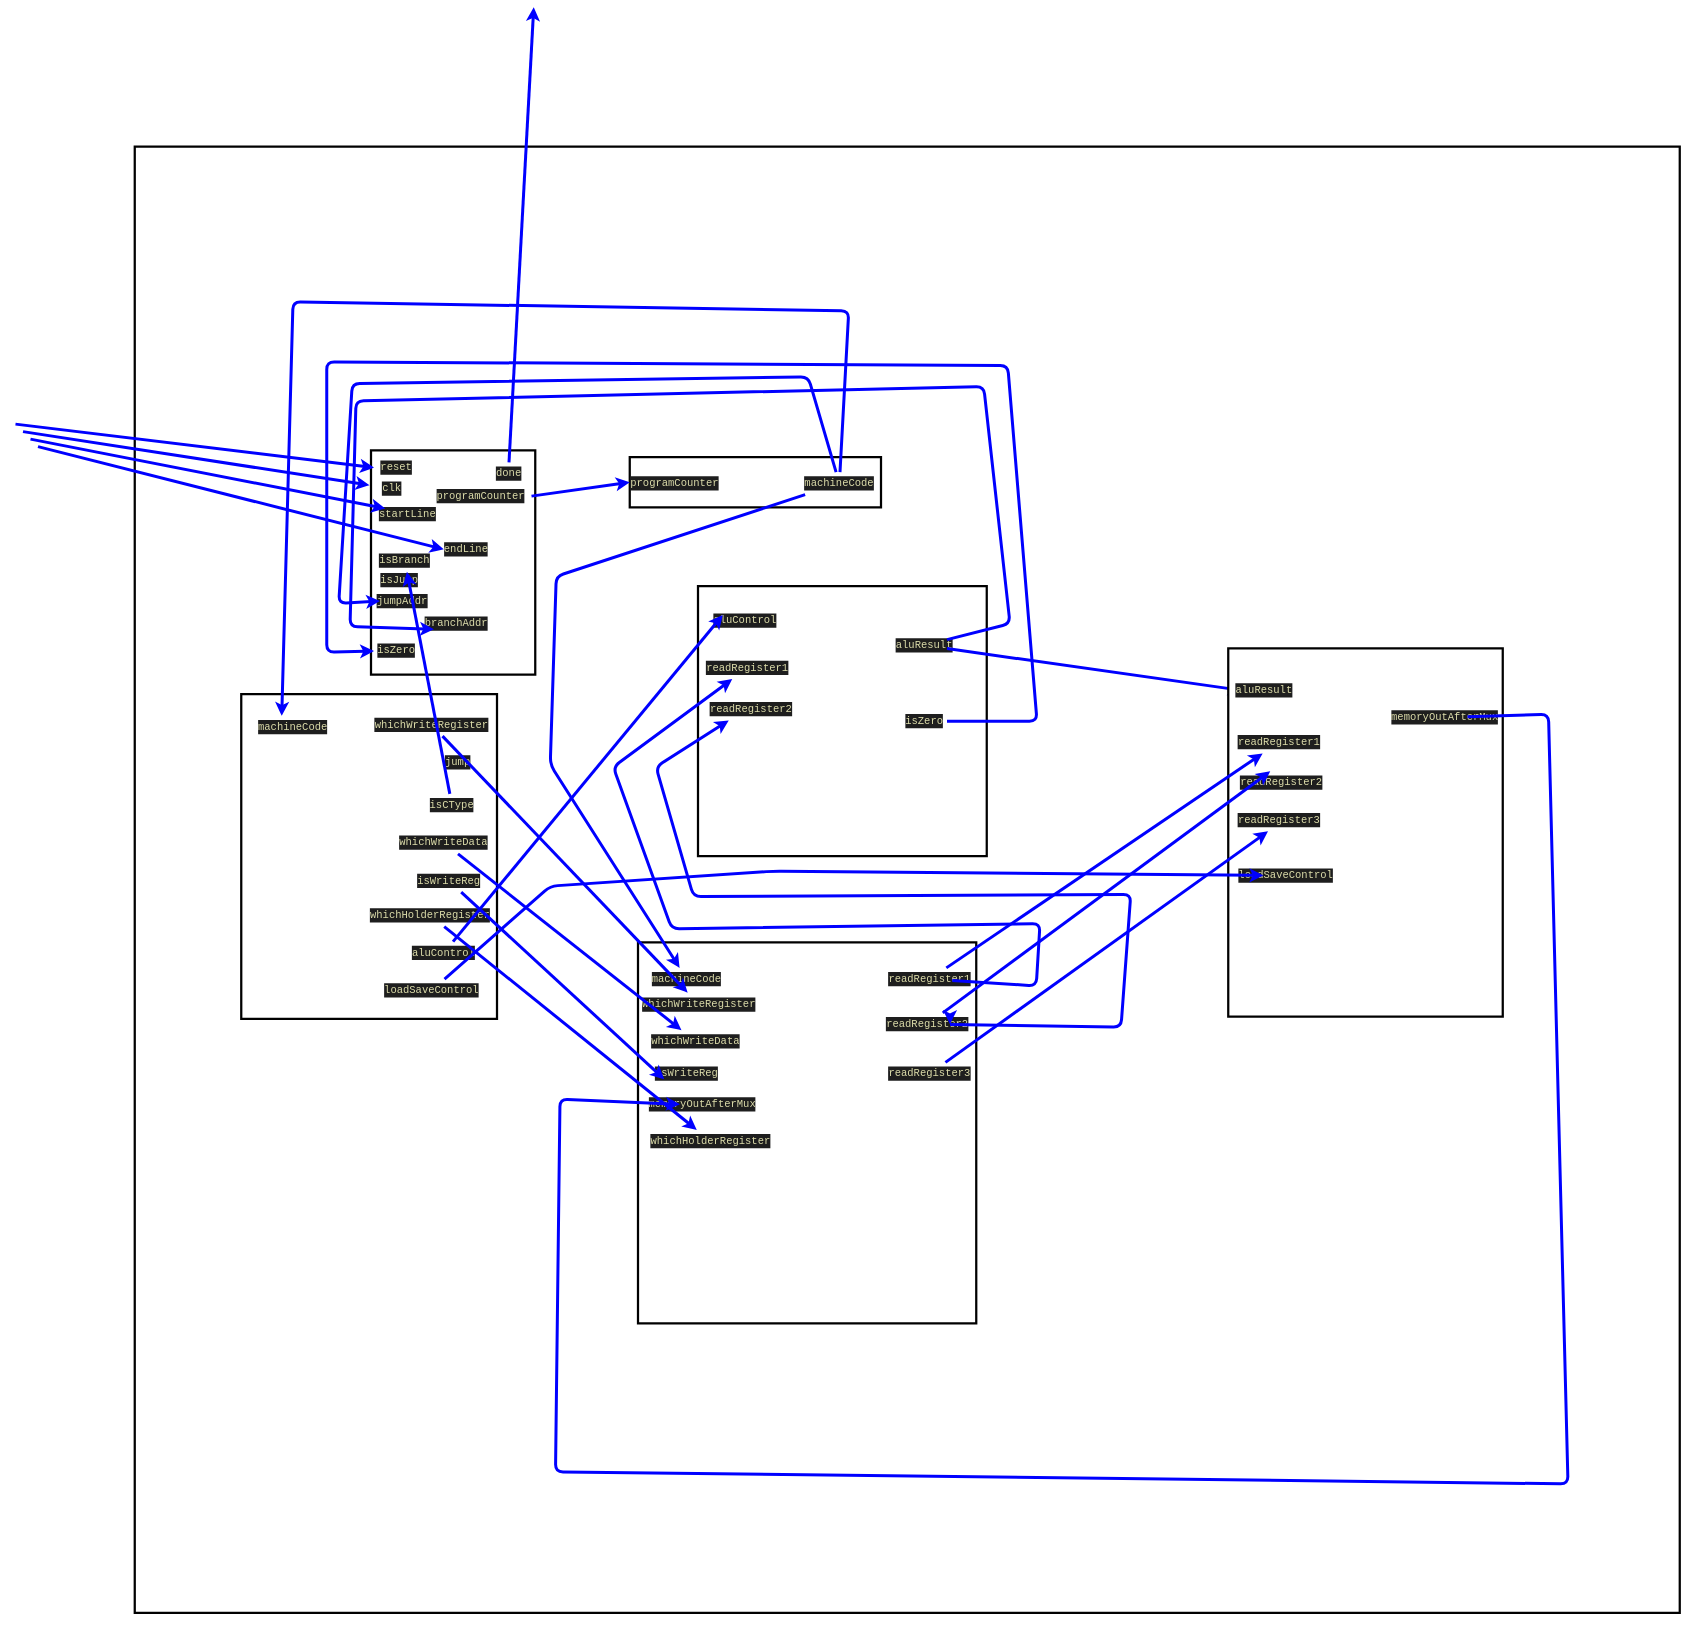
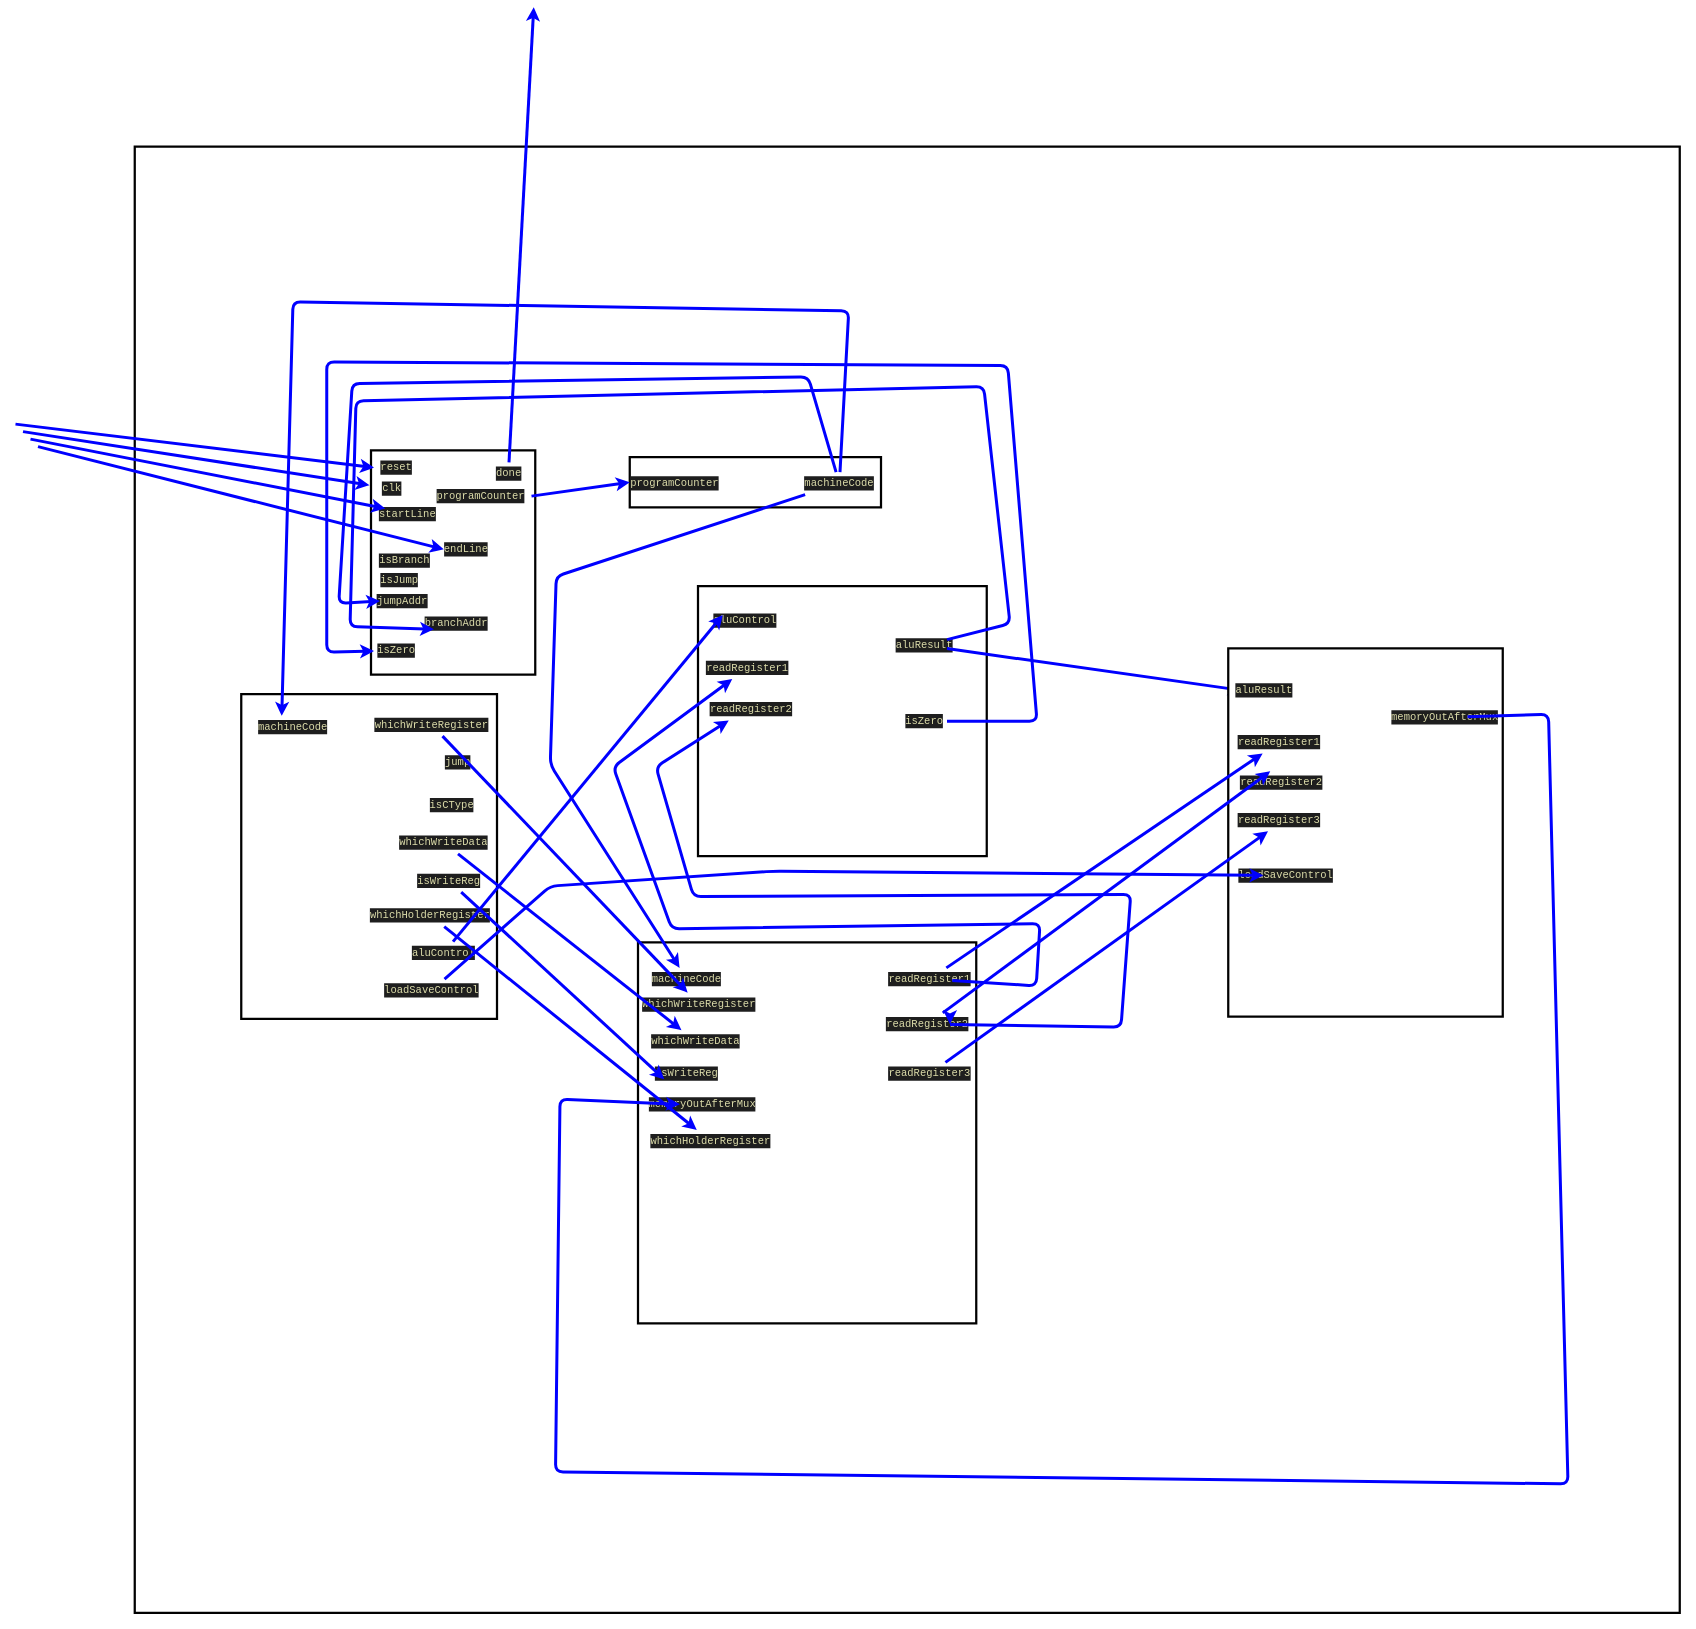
edge "isCType" -> "isBranch": removed
